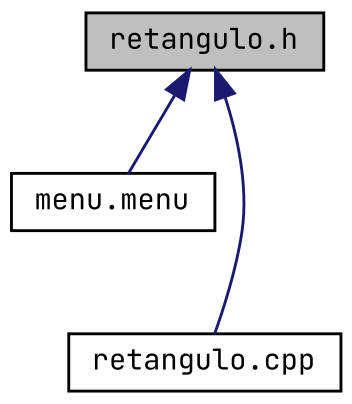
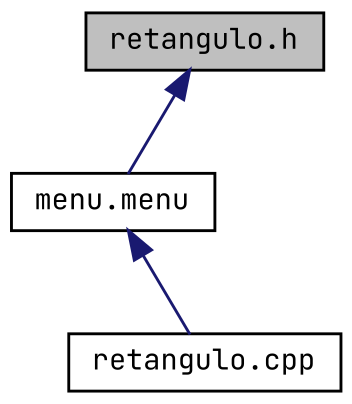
edge "retangulo.cpp" -> "retangulo.h": now "retangulo.cpp" -> "menu.menu"
